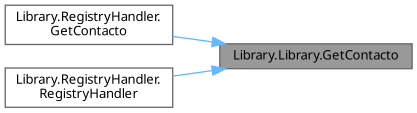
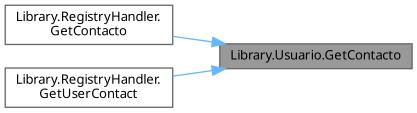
node "Library.Library.GetContacto": label "Library.Library.GetContacto" -> "Library.Usuario.GetContacto"
node "Library.RegistryHandler. RegistryHandler": label "Library.RegistryHandler. RegistryHandler" -> "Library.RegistryHandler. GetUserContact"
